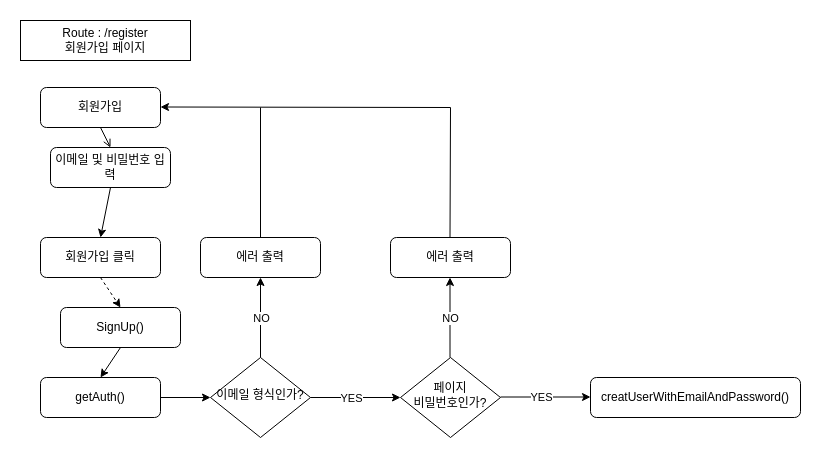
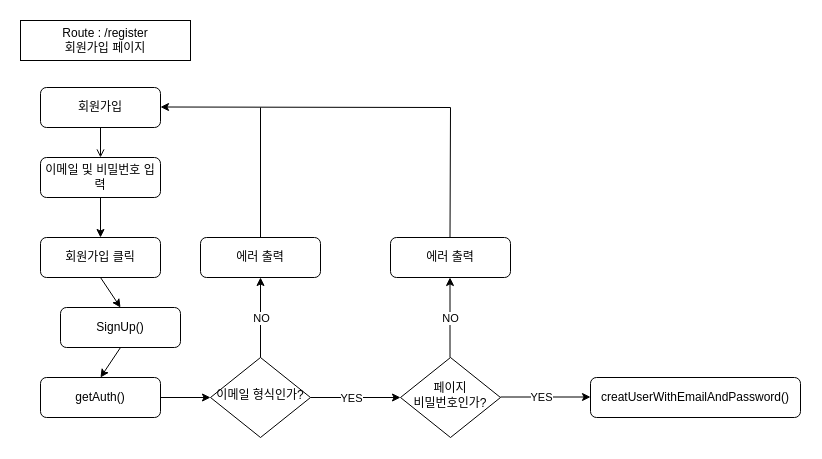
node "이메일 및 비밀번호 입력": moved (111, 168) -> (101, 178)
edge "회원가입 클릭" -> "SignUp()": style dashed -> solid
